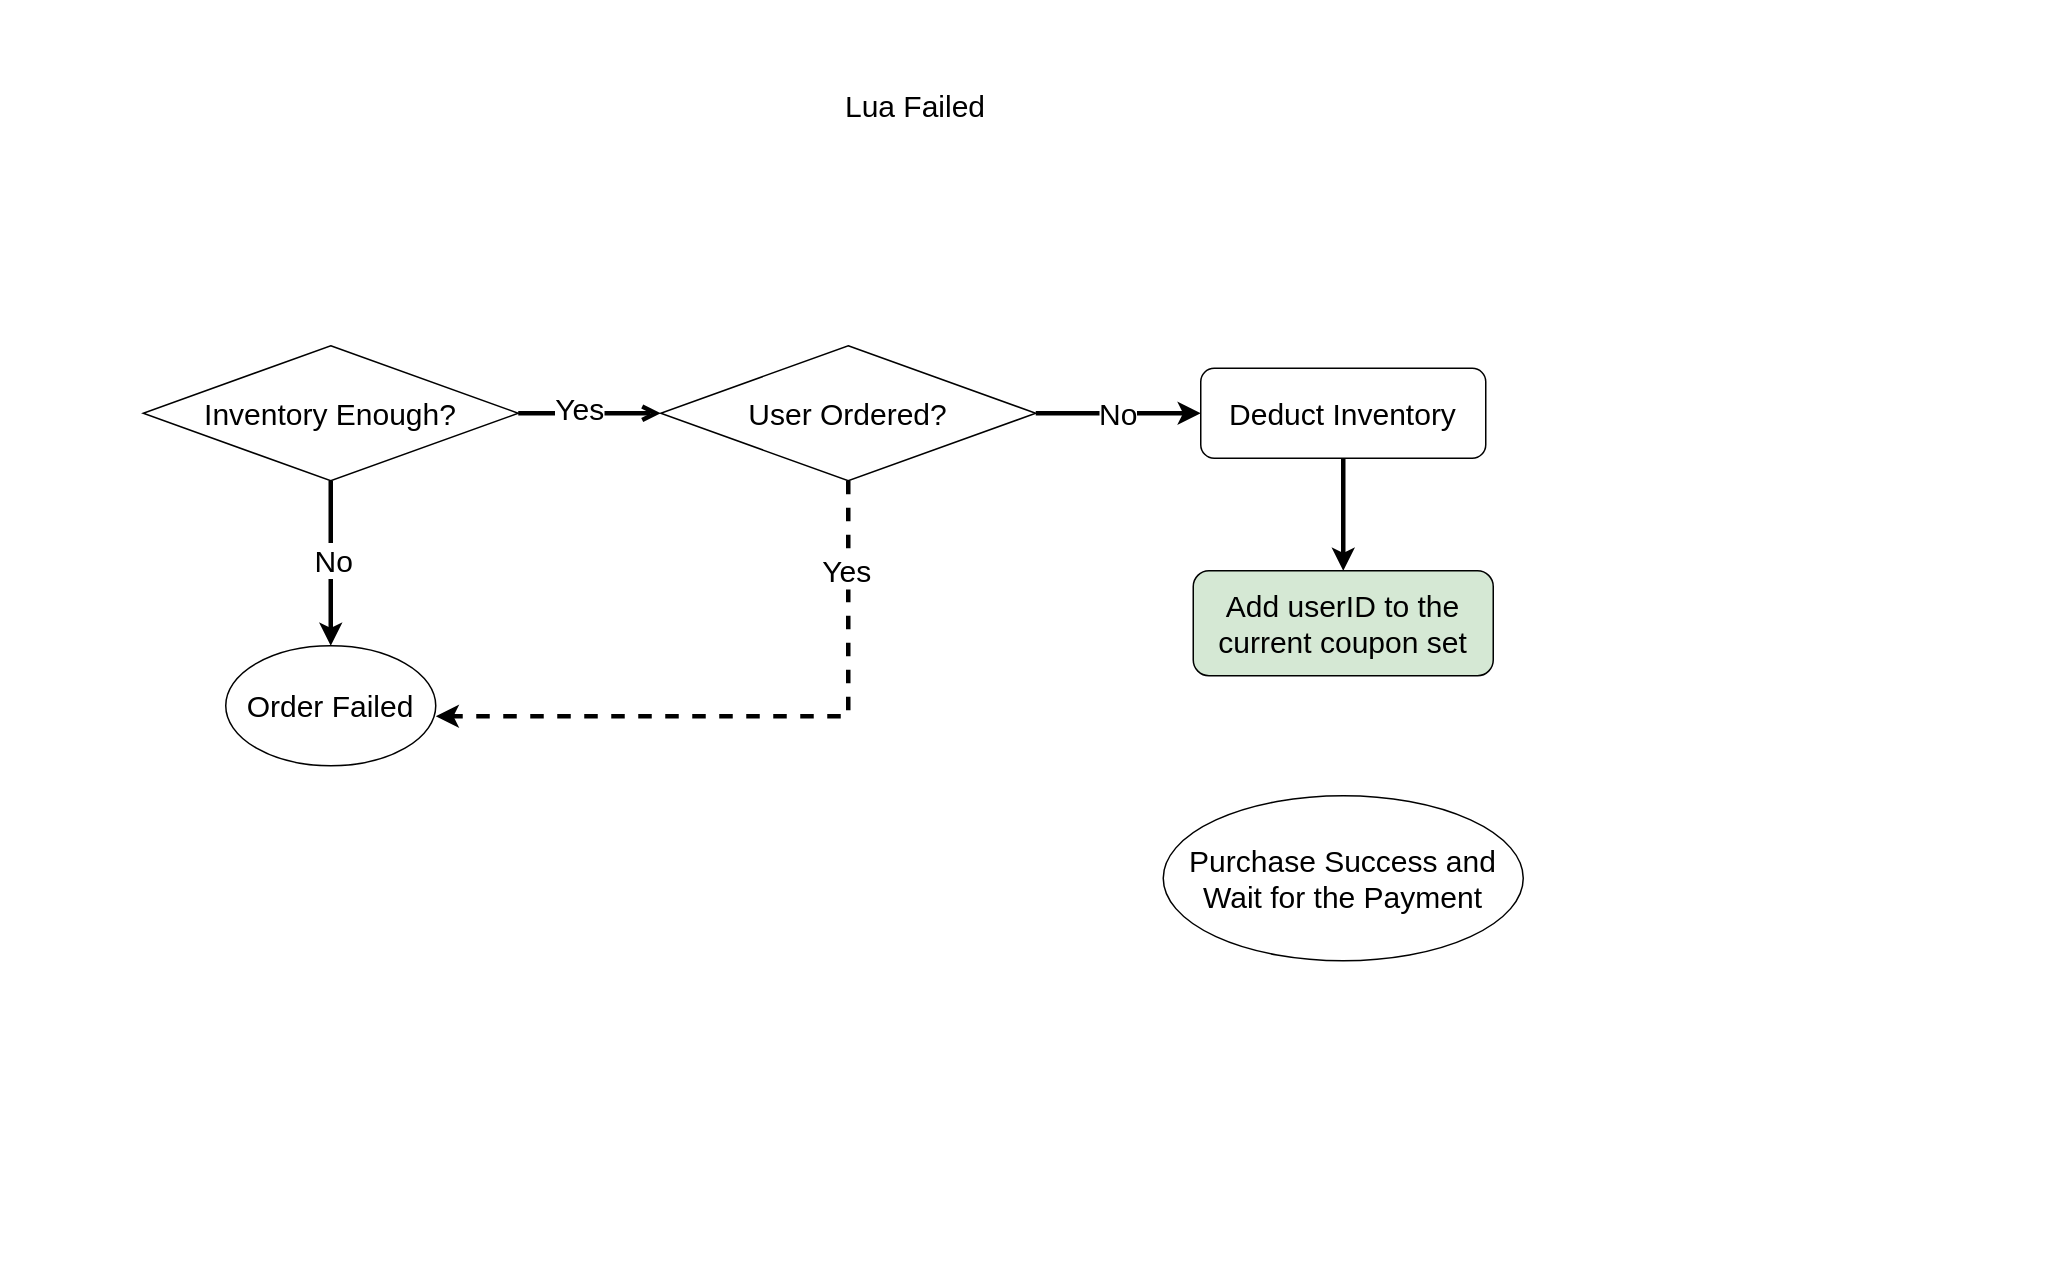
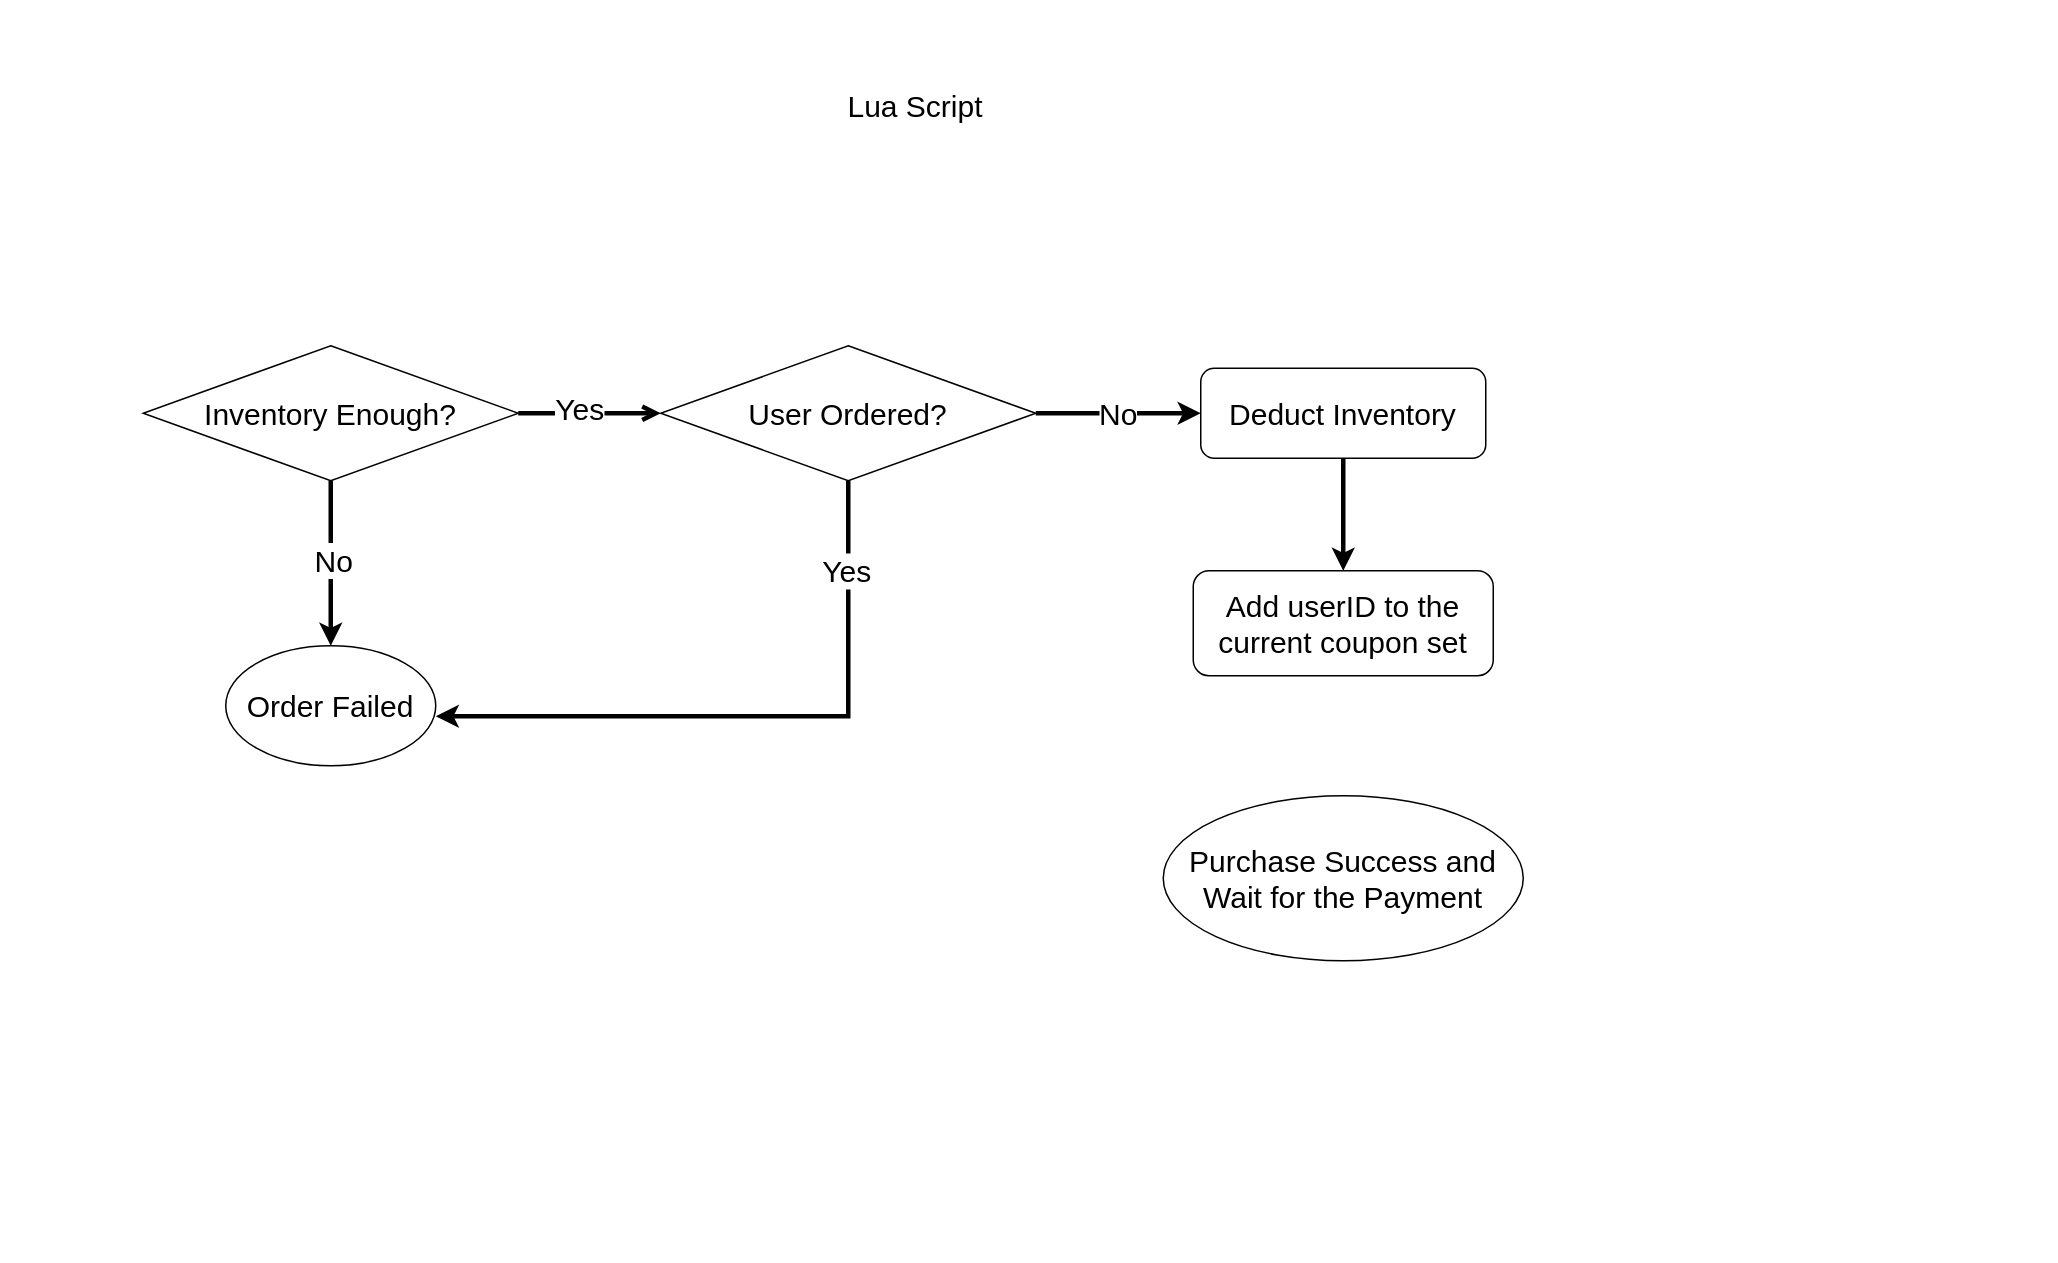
node "Lua Failed": label "Lua Failed" -> "Lua Script"
edge "User Ordered?" -> "Order Failed": style dashed -> solid
node "Add userID to the current coupon set": fillcolor #d5e8d4 -> #ffffff
